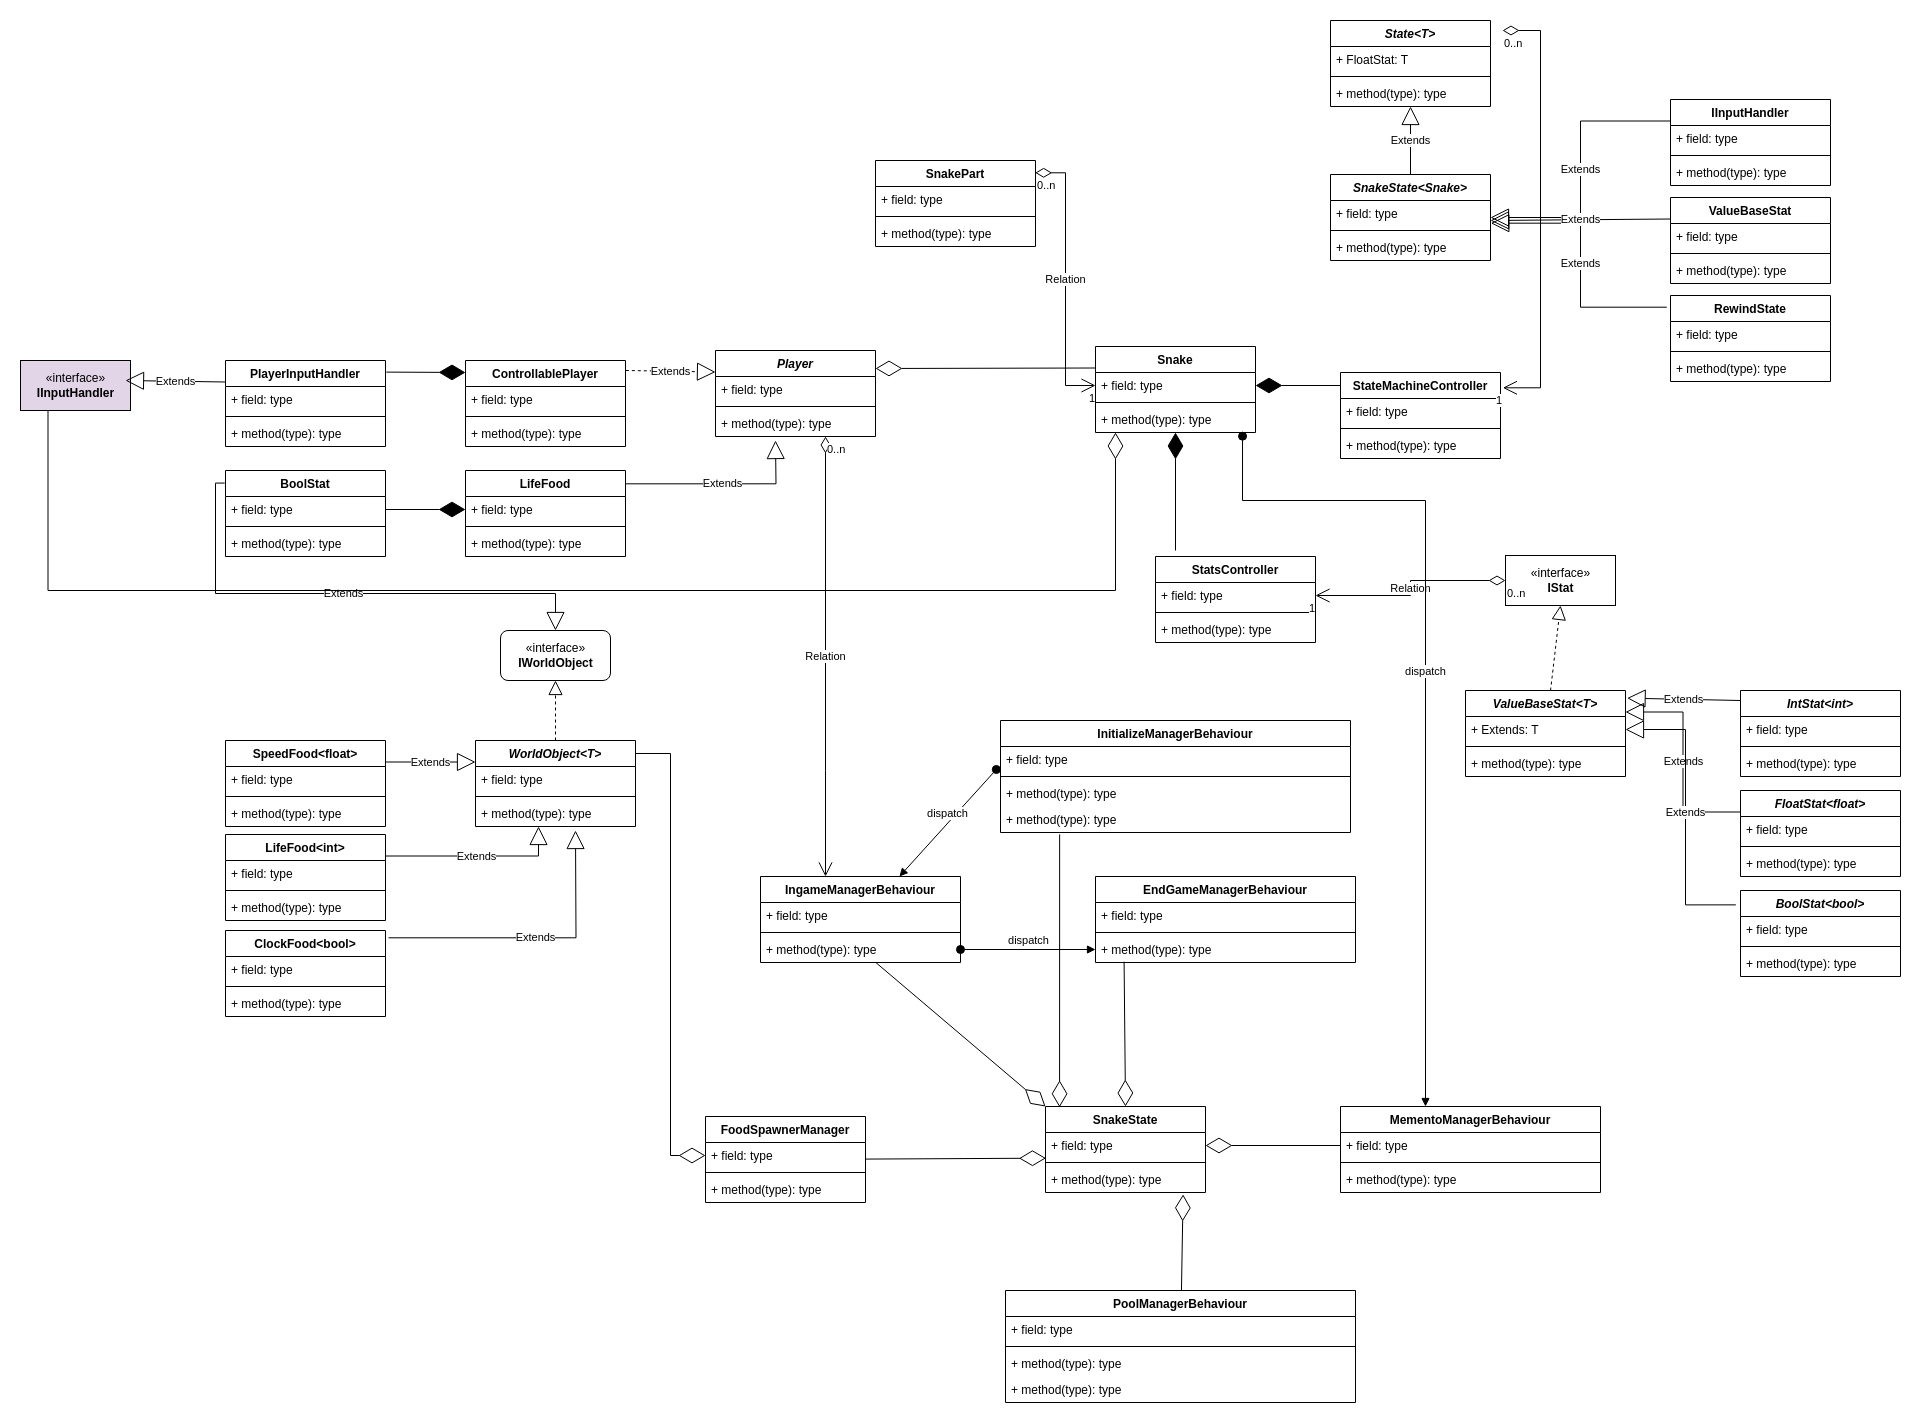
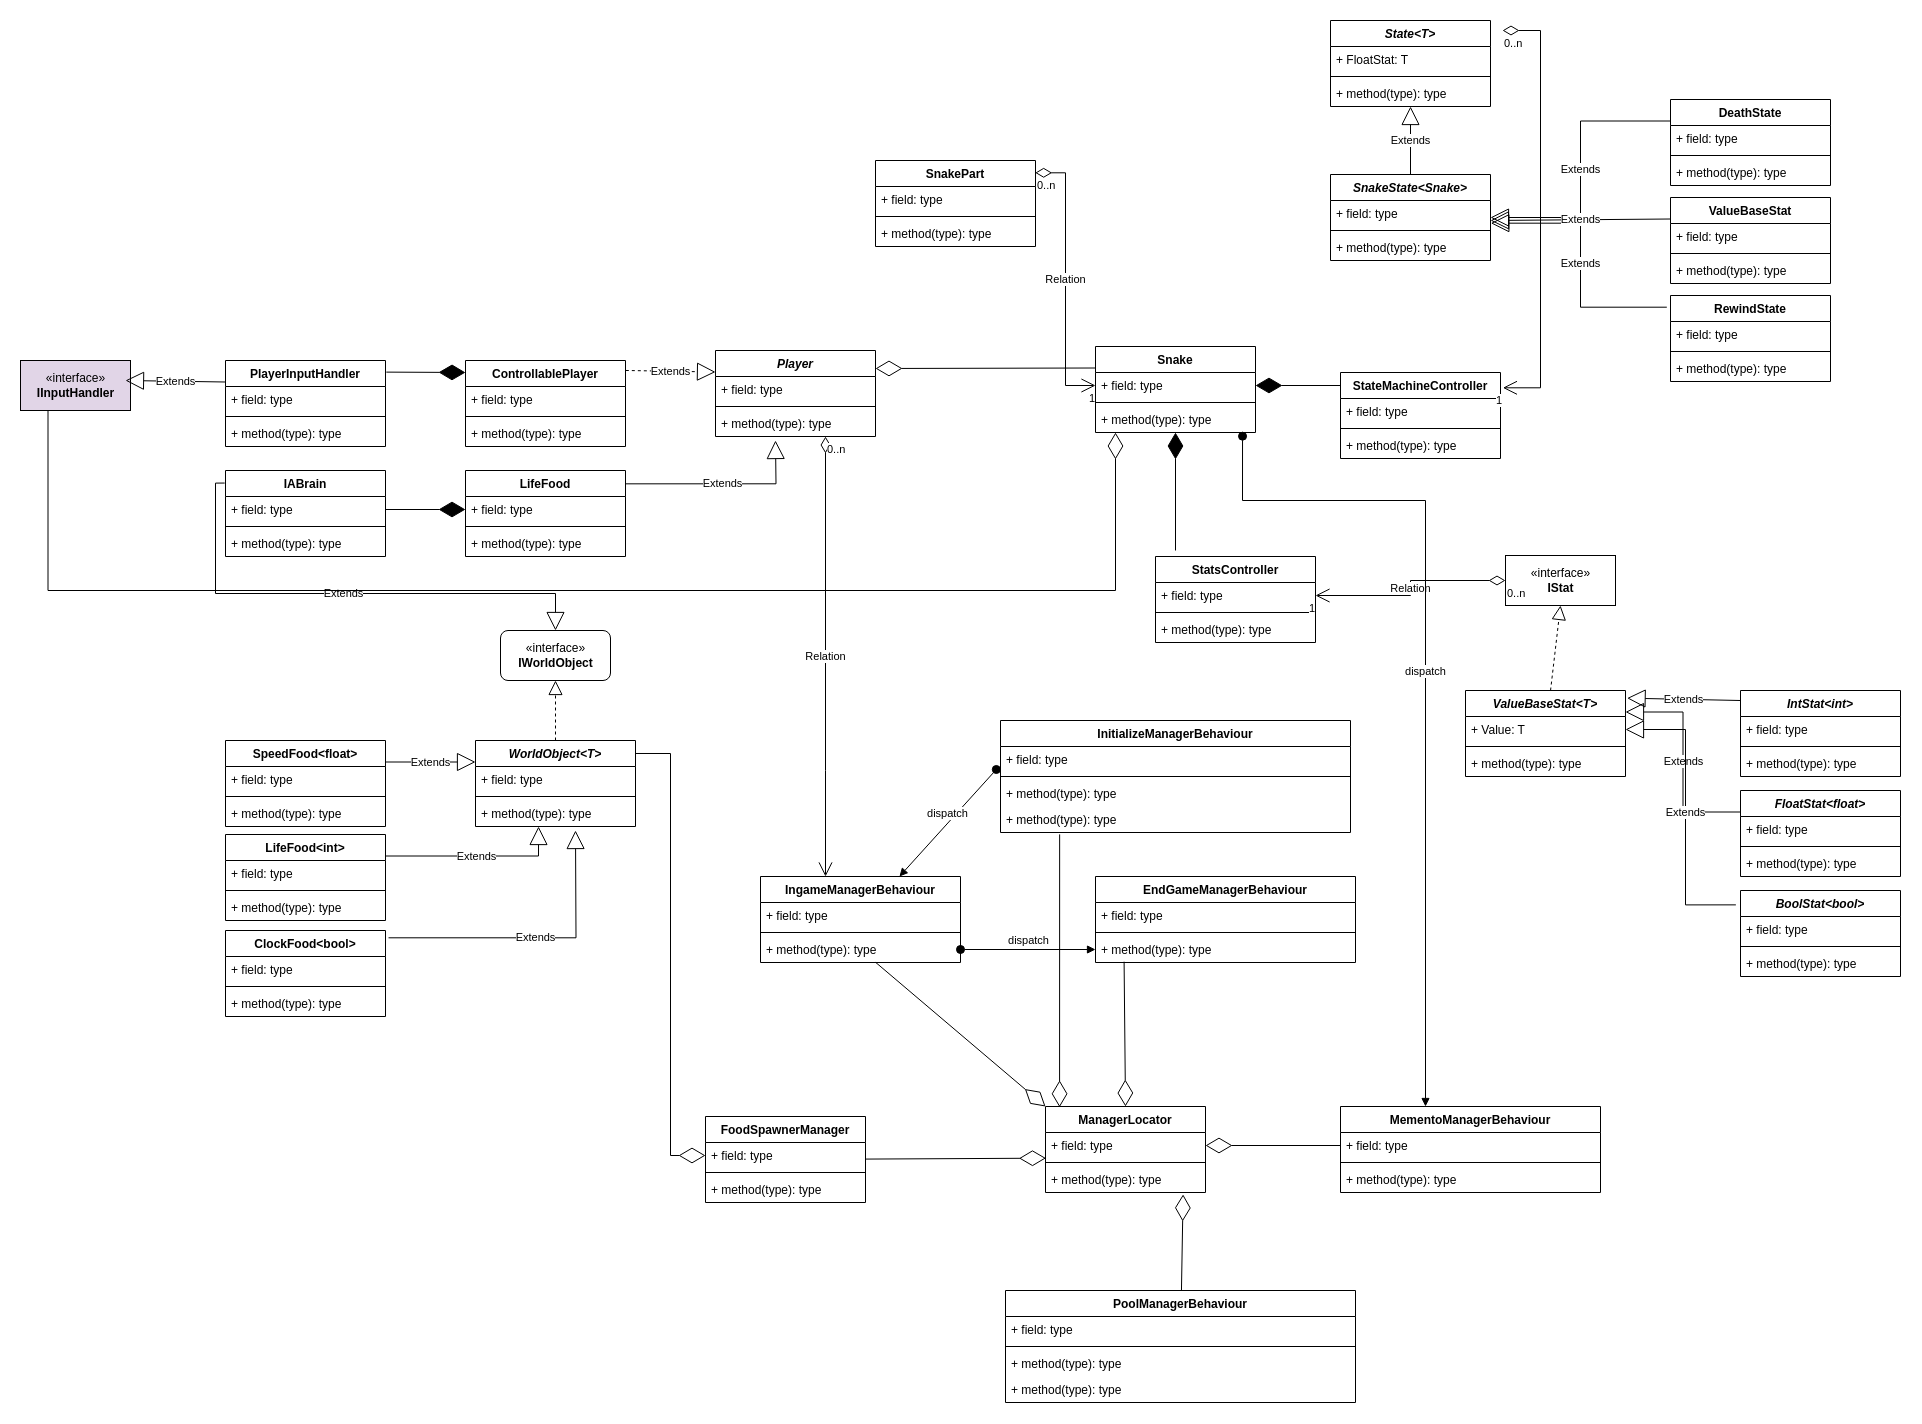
node "IInputHandler": label "IInputHandler" -> "DeathState"
node "BoolStat": label "BoolStat" -> "IABrain"
node "+ Extends: T": label "+ Extends: T" -> "+ Value: T"
node "SnakeState": label "SnakeState" -> "ManagerLocator"
